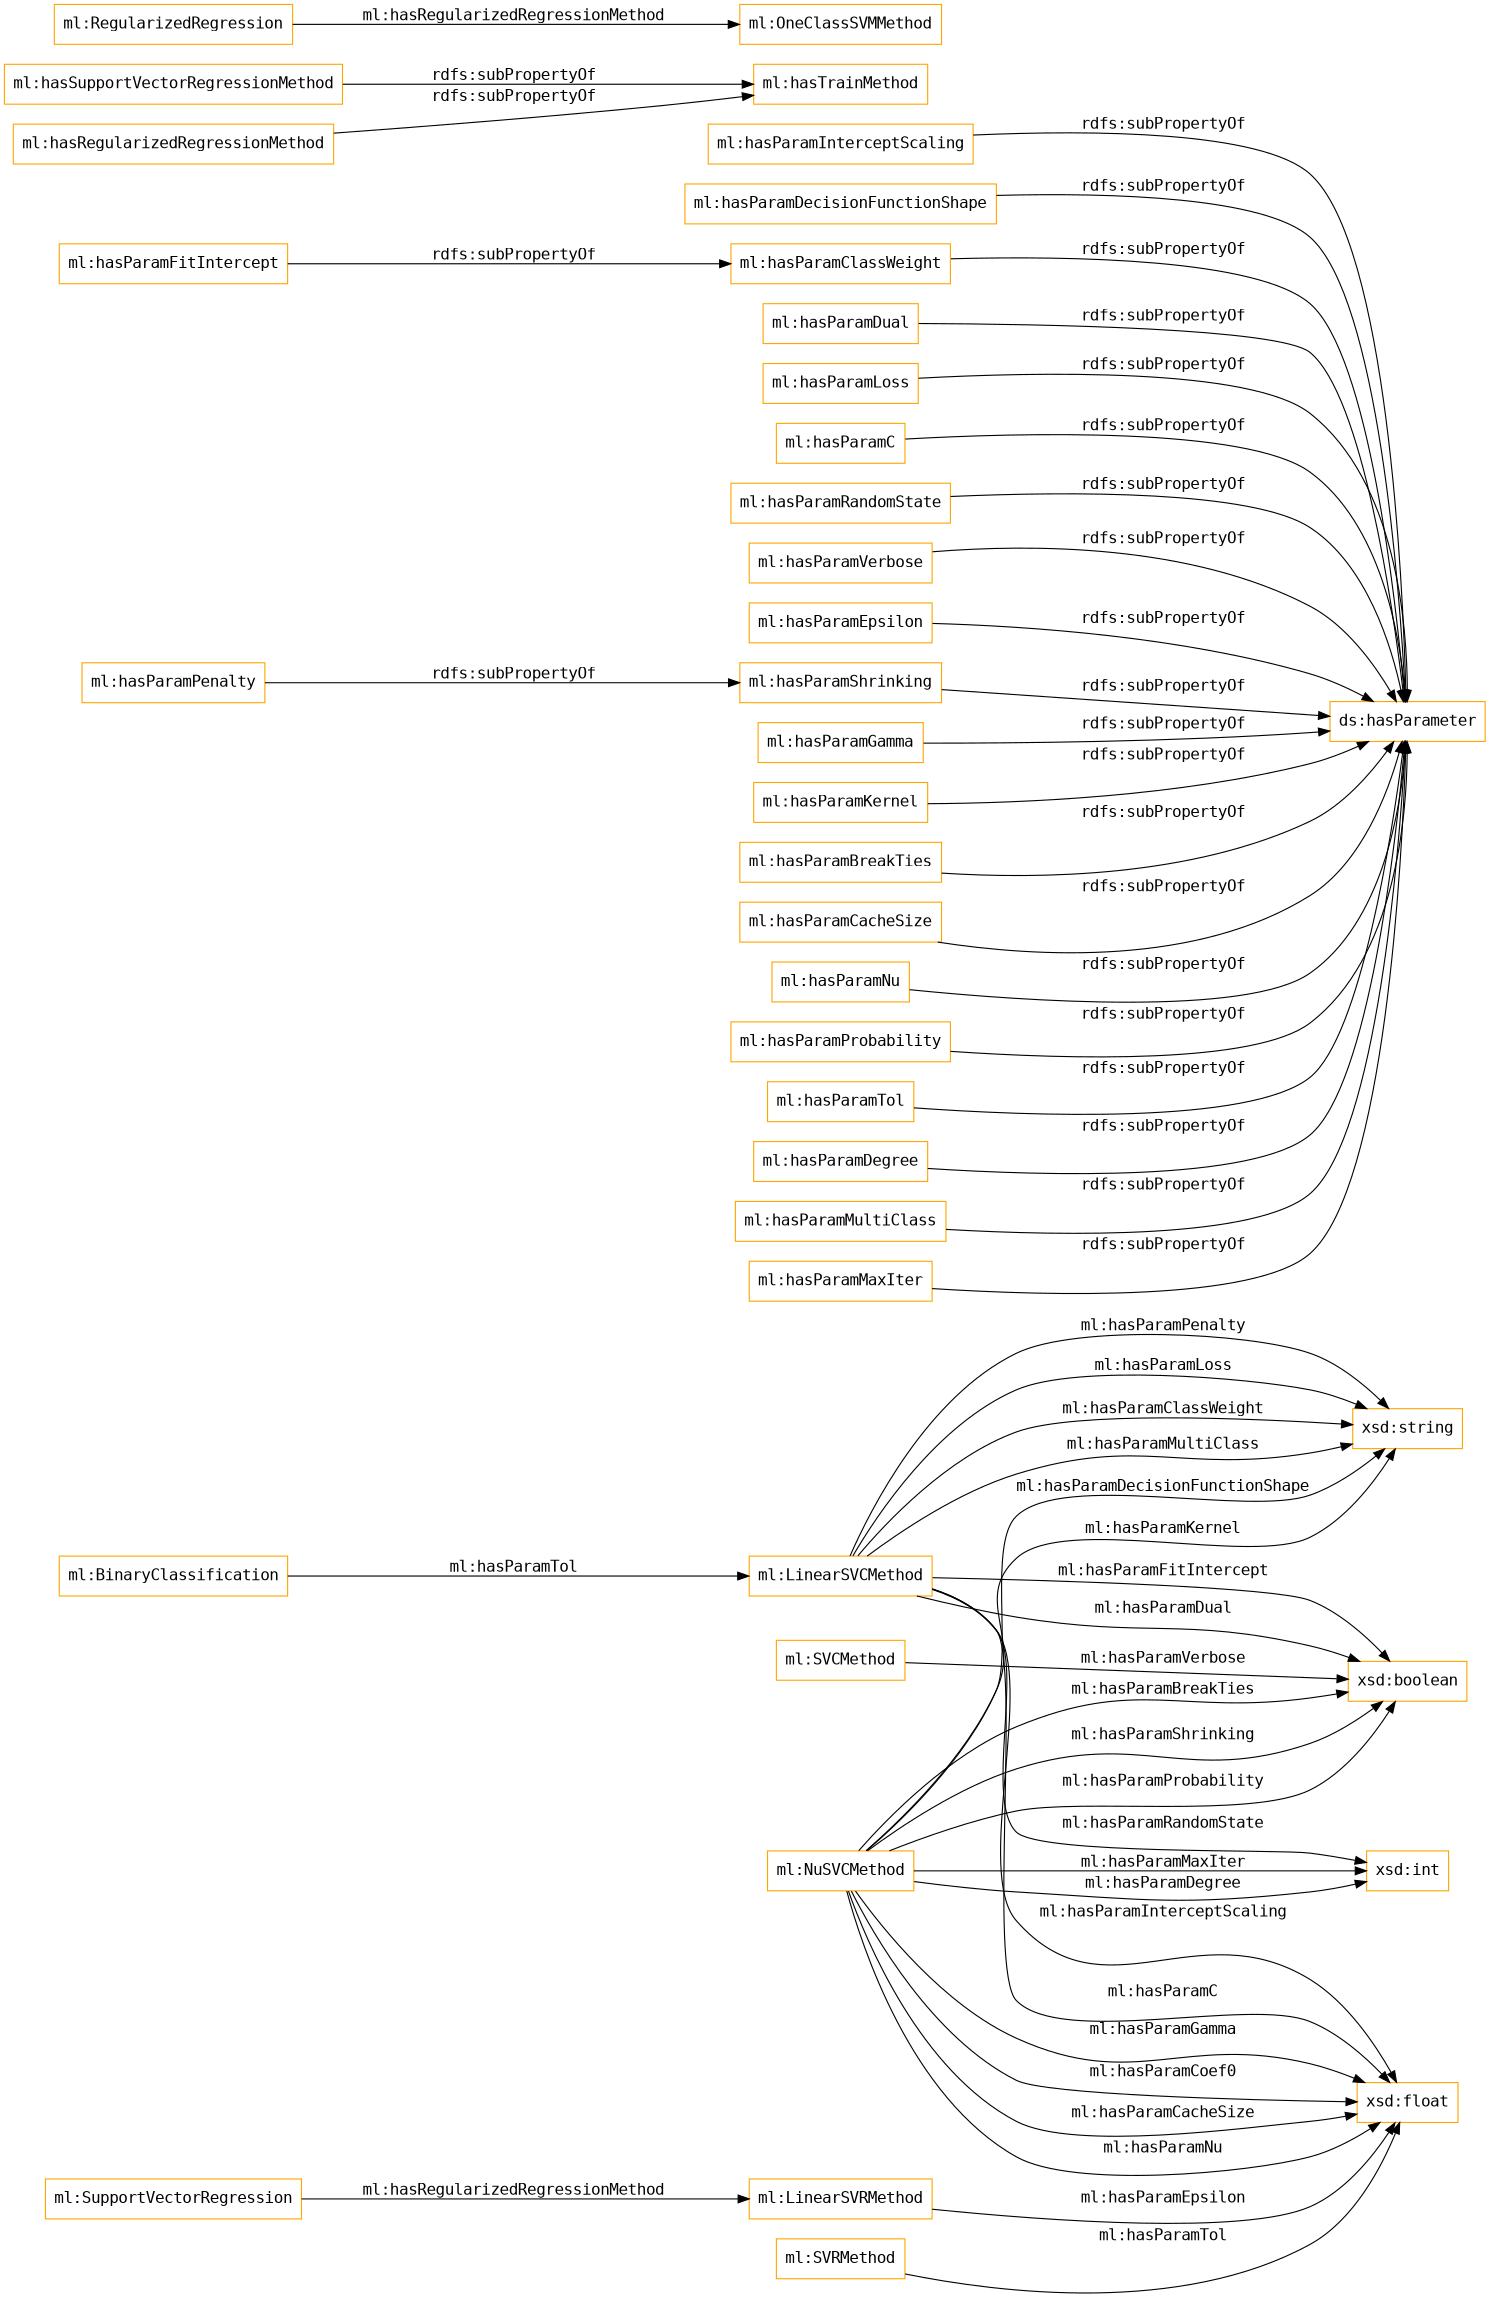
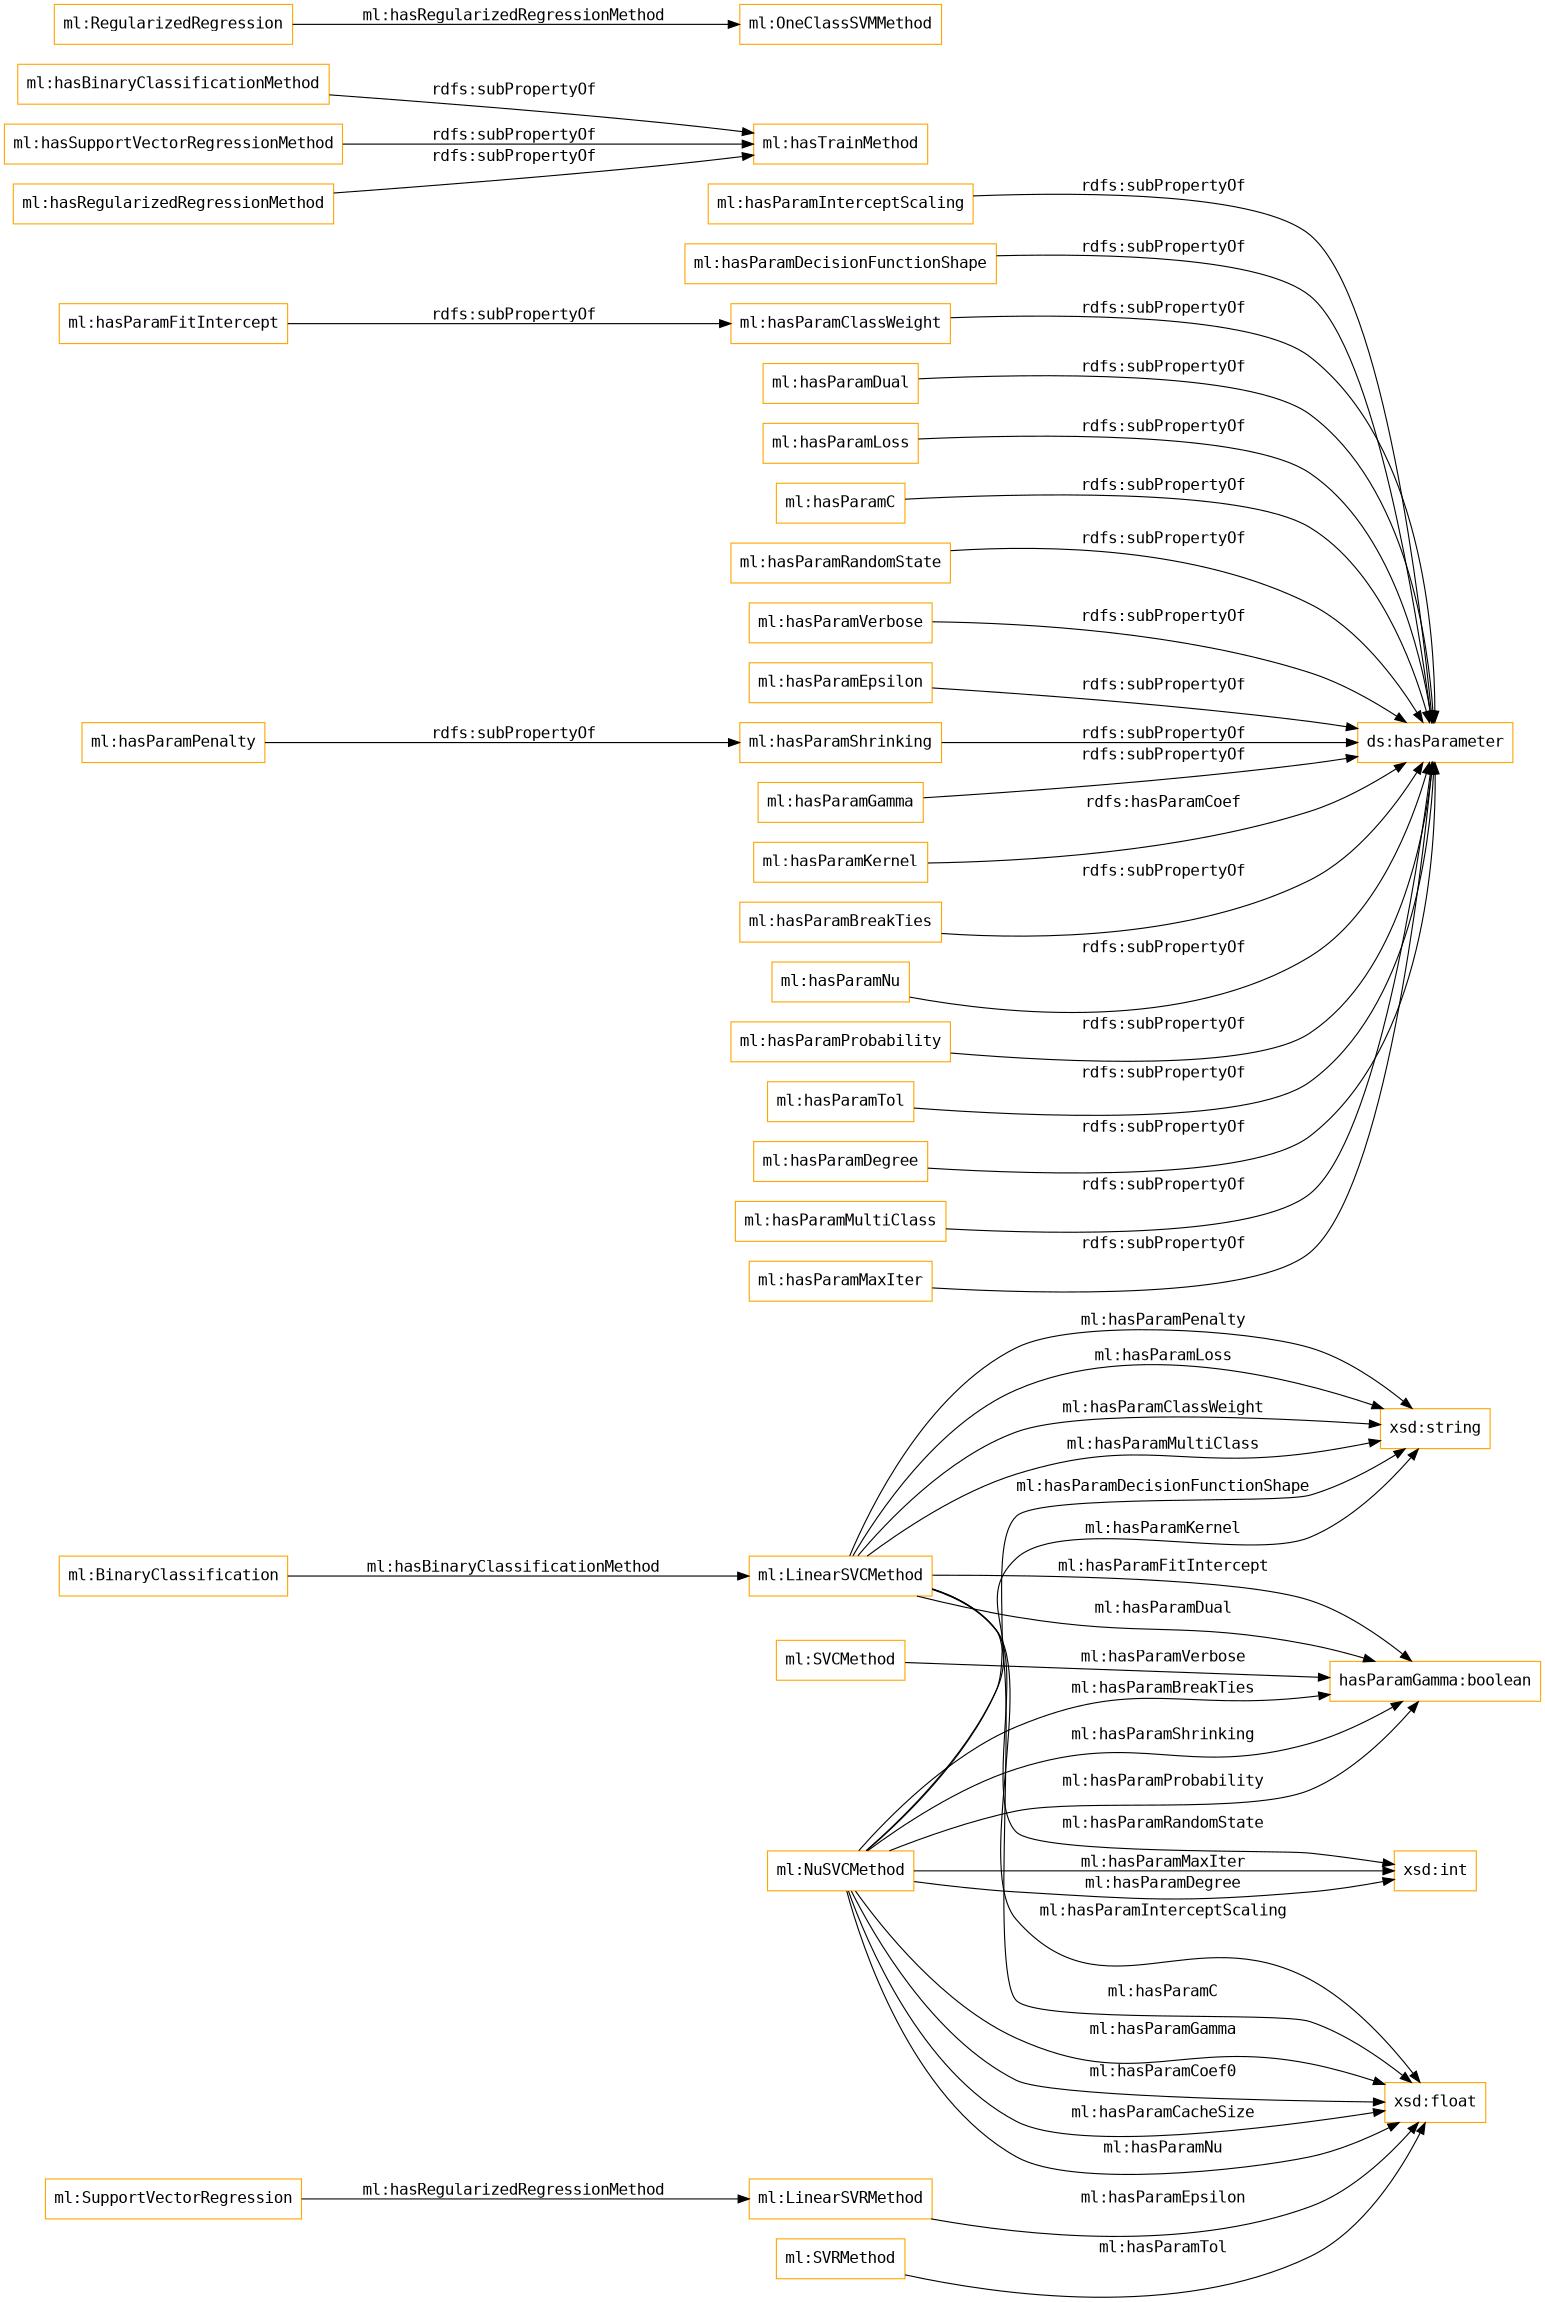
node "ml:hasBinaryClassificationMethod": added
edge "ml:hasParamKernel" -> "ds:hasParameter": label "rdfs:subPropertyOf" -> "rdfs:hasParamCoef"
node "ml:hasParamCacheSize": removed
edge "ml:BinaryClassification" -> "ml:LinearSVCMethod": label "ml:hasParamTol" -> "ml:hasBinaryClassificationMethod"
node "xsd:boolean": label "xsd:boolean" -> "hasParamGamma:boolean"
